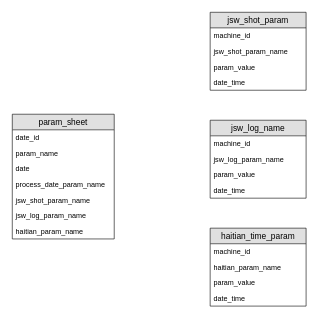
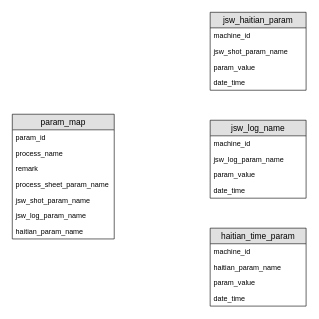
node "jsw_shot_param": label "jsw_shot_param" -> "jsw_haitian_param"
node "param_sheet": label "param_sheet" -> "param_map"
node "date_id": label "date_id" -> "param_id"
node "param_name": label "param_name" -> "process_name"
node "date": label "date" -> "remark"
node "process_date_param_name": label "process_date_param_name" -> "process_sheet_param_name"
